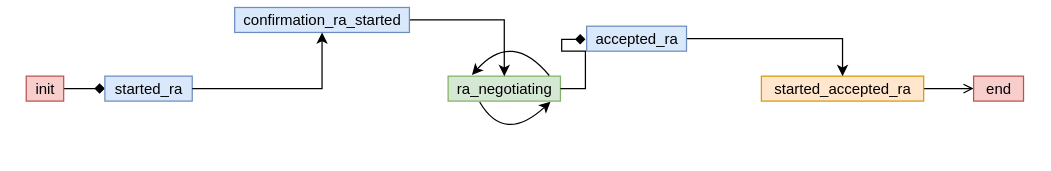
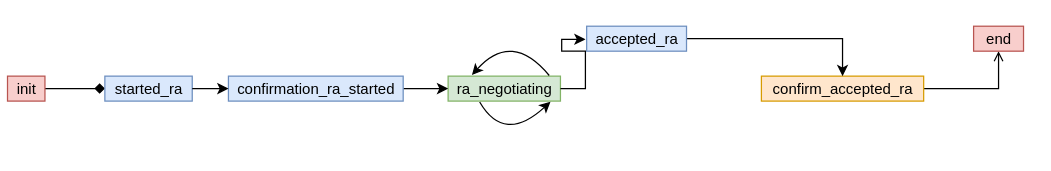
node "confirmation_ra_started": moved (322, 20) -> (316, 89)
edge "ra_negotiating" -> "accepted_ra": arrowhead diamond -> classic
node "init": moved (44, 89) -> (26, 89)
node "started_accepted_ra": label "started_accepted_ra" -> "confirm_accepted_ra"
node "end": moved (999, 89) -> (999, 39)
